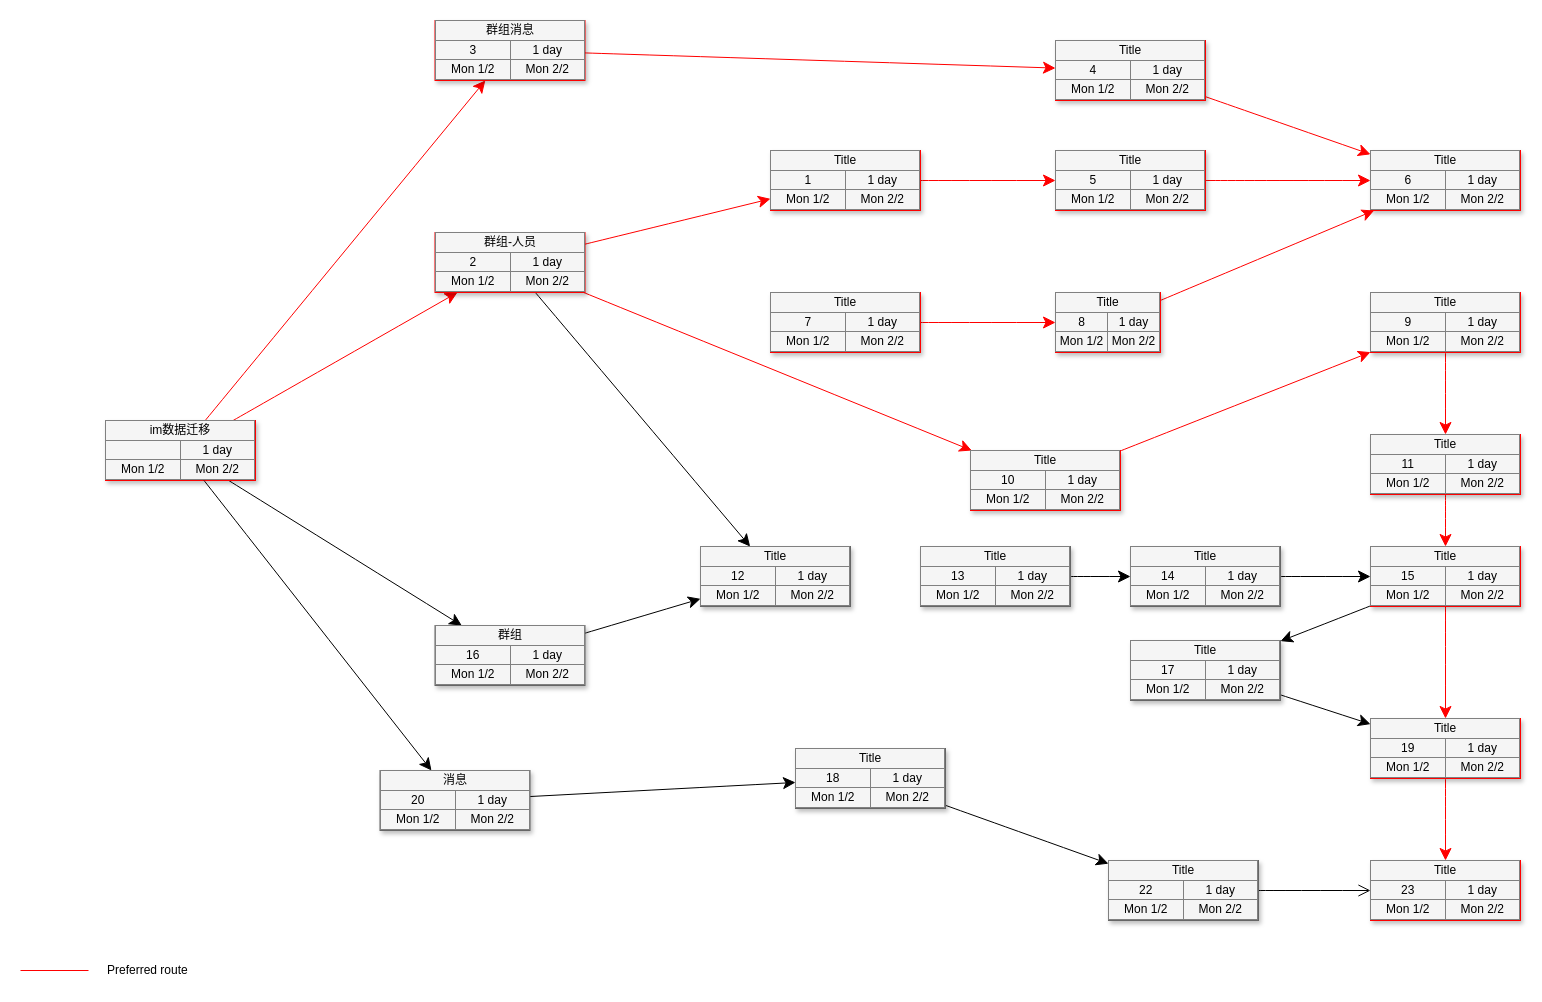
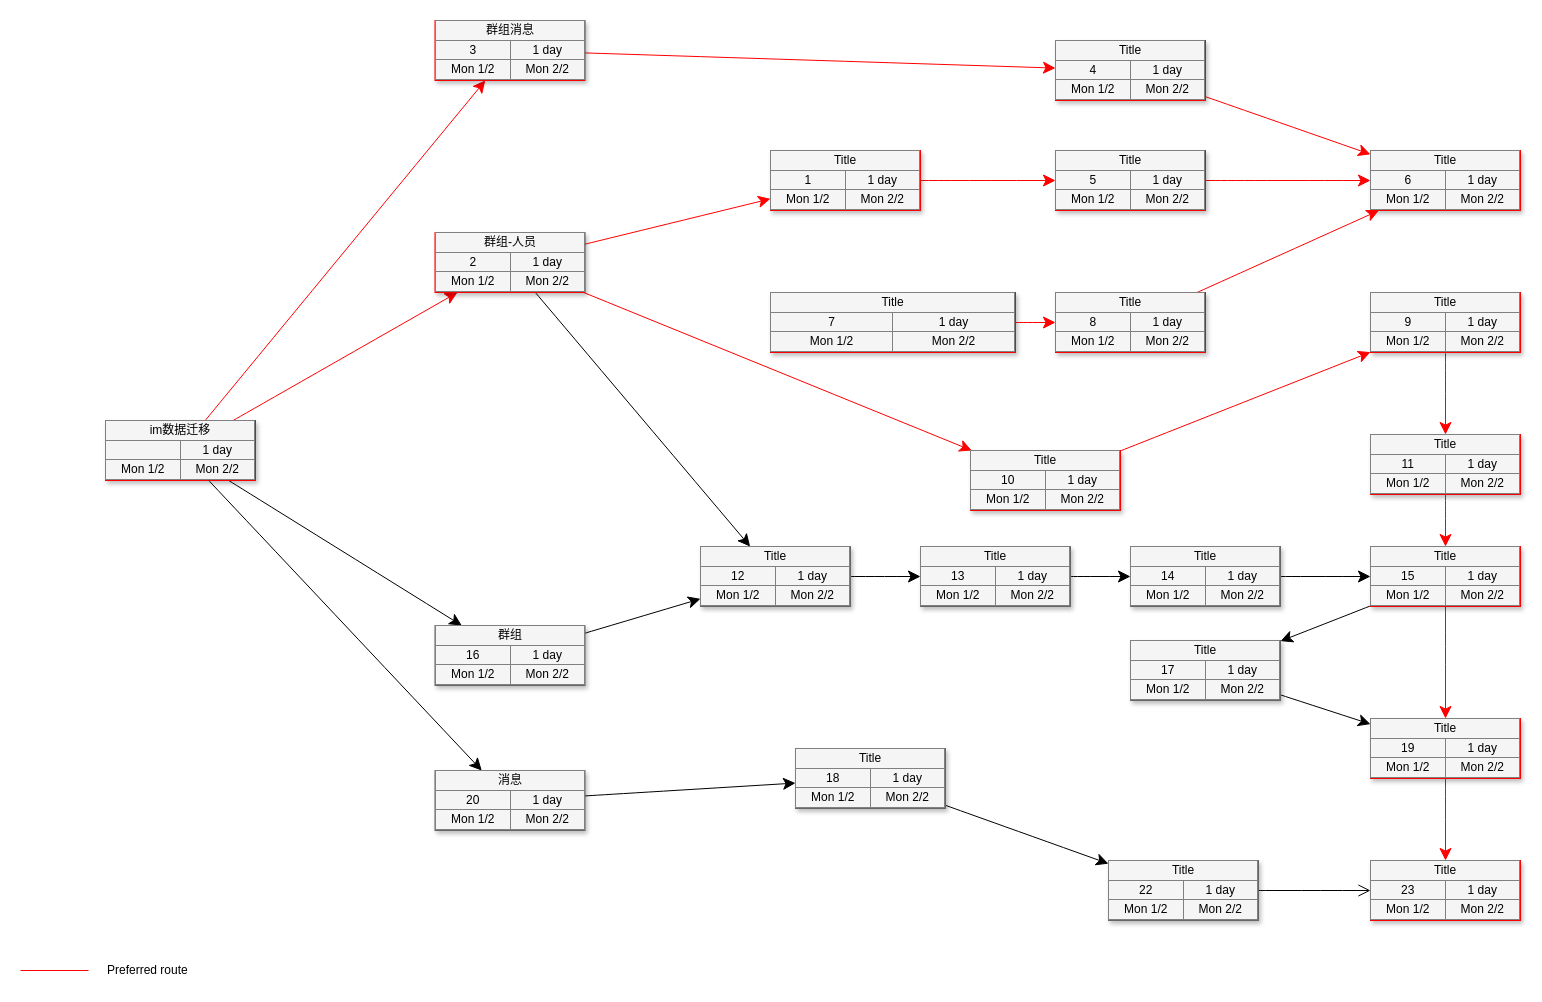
node "Title 7 1 day Mon 1/2 Mon 2/2": size 150x60 -> 245x60
node "Title 8 1 day Mon 1/2 Mon 2/2": size 105x60 -> 150x60
edge "Title 12 1 day Mon 1/2 Mon 2/2" -> "Title 13 1 day Mon 1/2 Mon 2/2": added
node "消息 20 1 day Mon 1/2 Mon 2/2": moved (455, 801) -> (510, 801)
